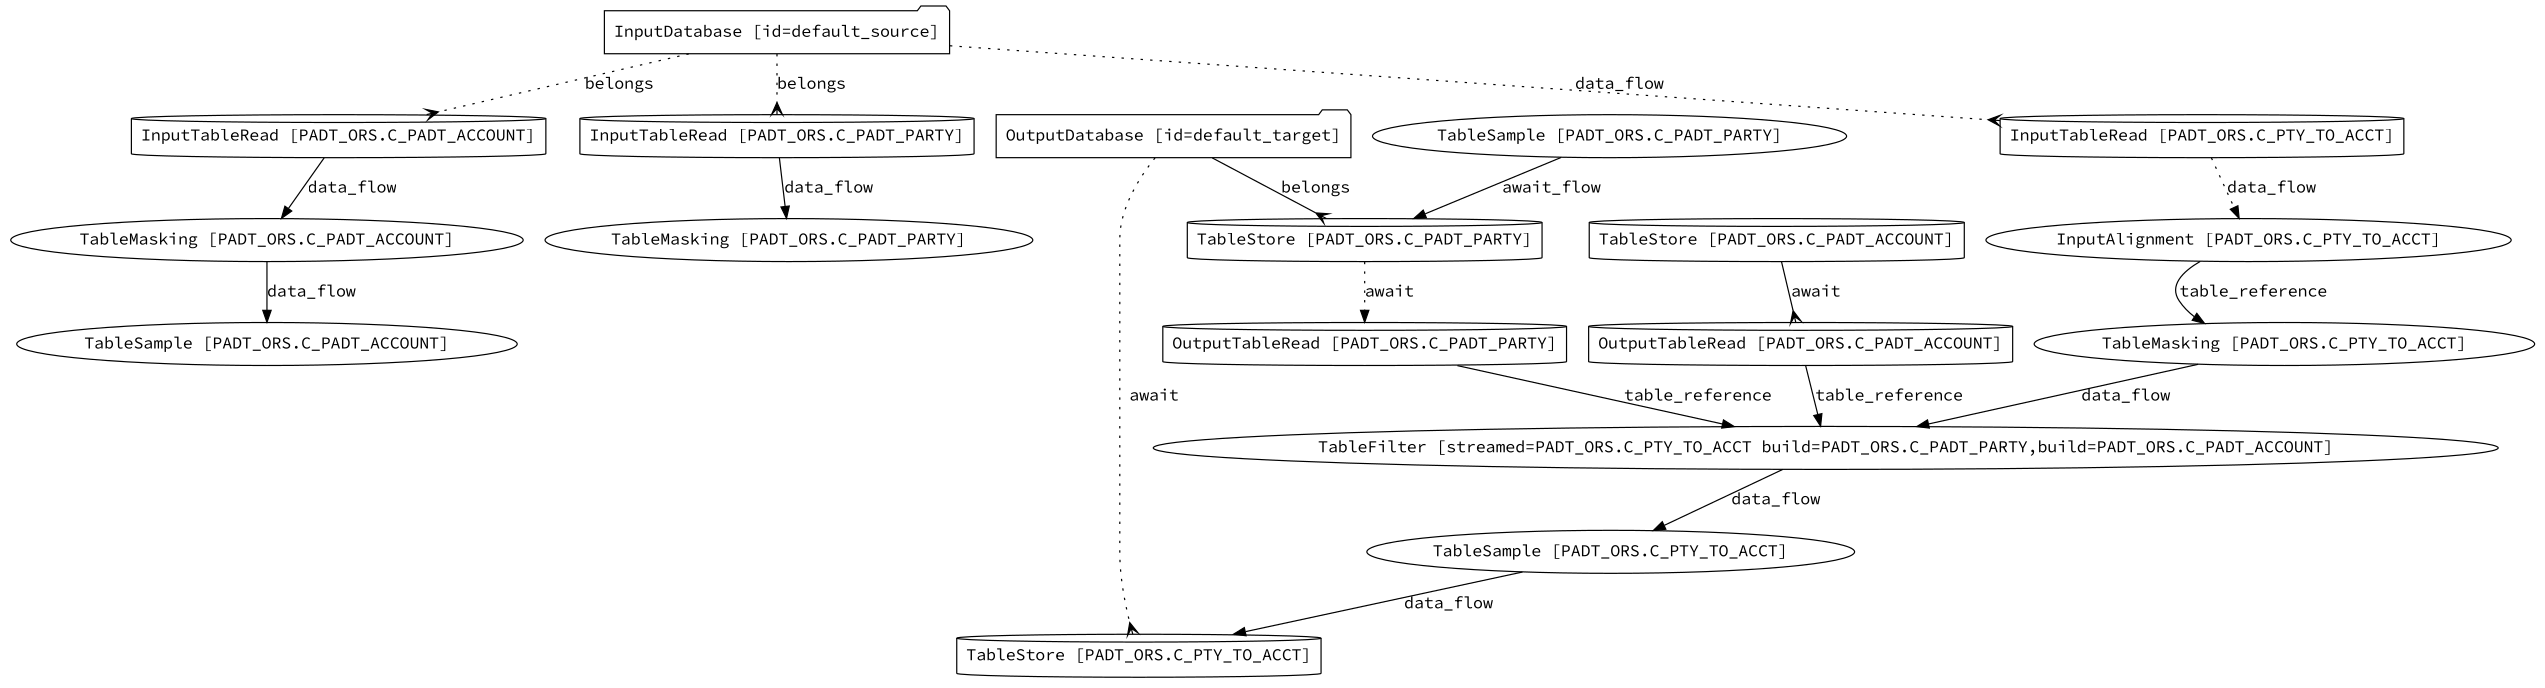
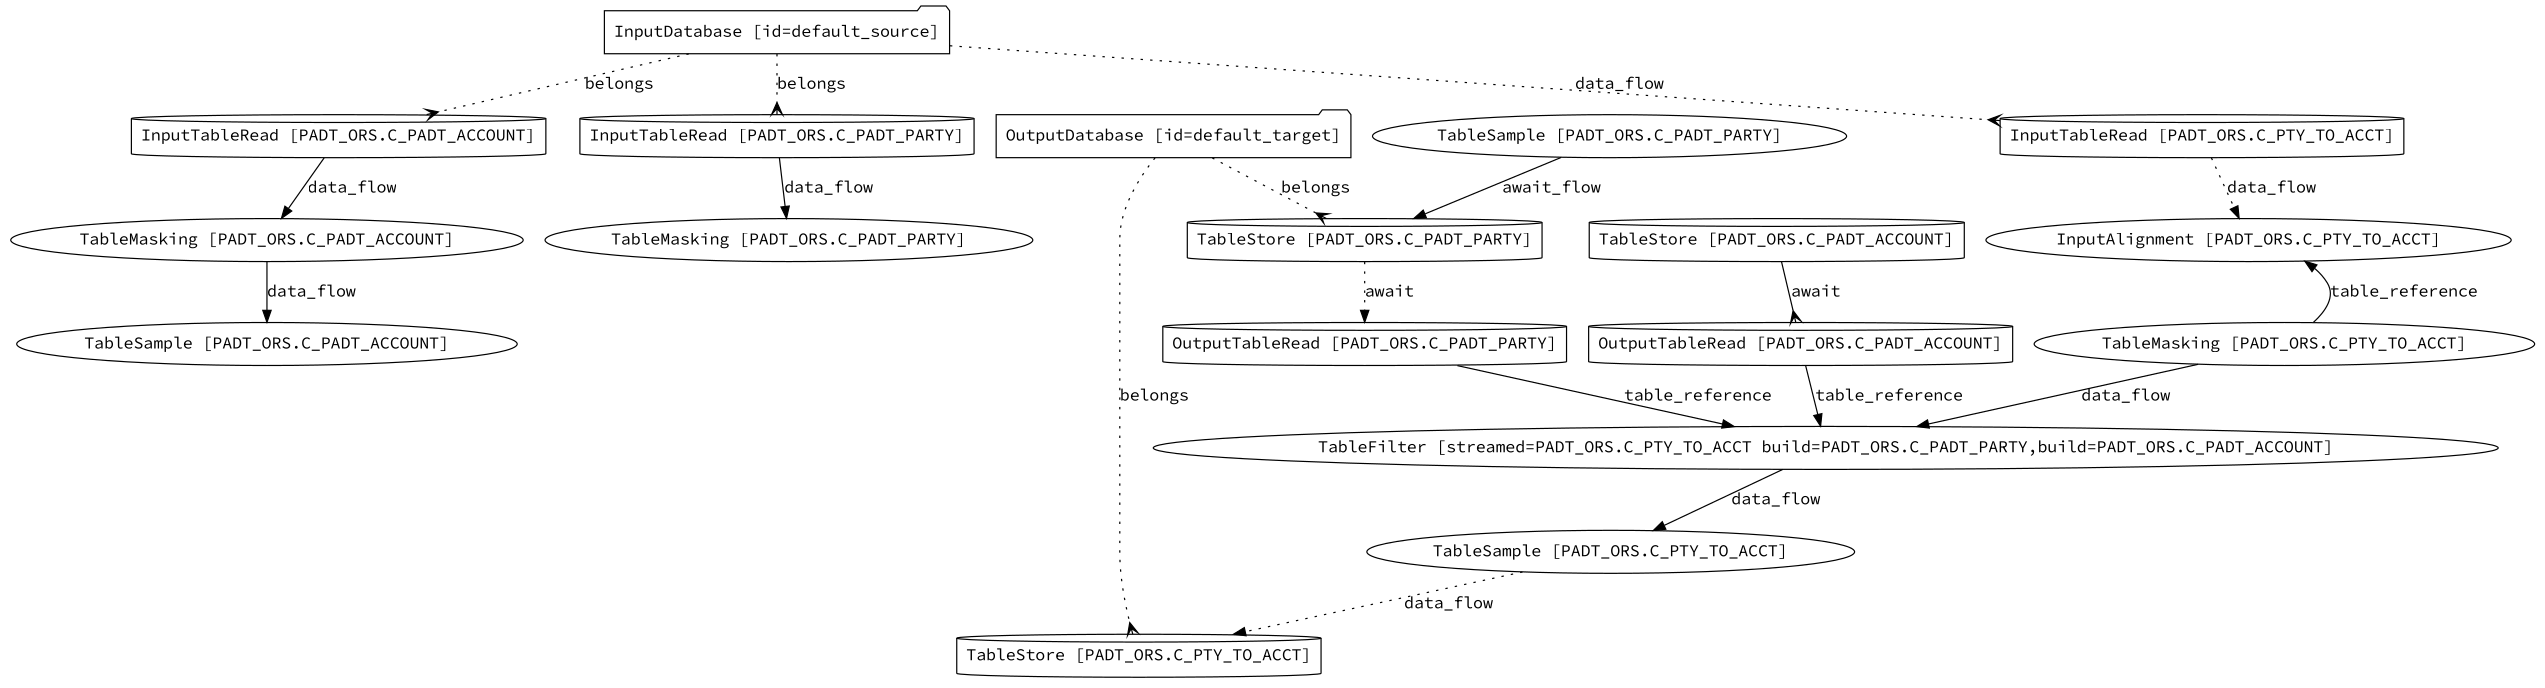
edge "OutputDatabase [id=default_target]" -> "TableStore [PADT_ORS.C_PADT_PARTY]": style solid -> dotted
edge "InputAlignment [PADT_ORS.C_PTY_TO_ACCT]" -> "TableMasking [PADT_ORS.C_PTY_TO_ACCT]": reversed
edge "OutputDatabase [id=default_target]" -> "TableStore [PADT_ORS.C_PTY_TO_ACCT]": label "await" -> "belongs"
edge "TableSample [PADT_ORS.C_PTY_TO_ACCT]" -> "TableStore [PADT_ORS.C_PTY_TO_ACCT]": style solid -> dotted
